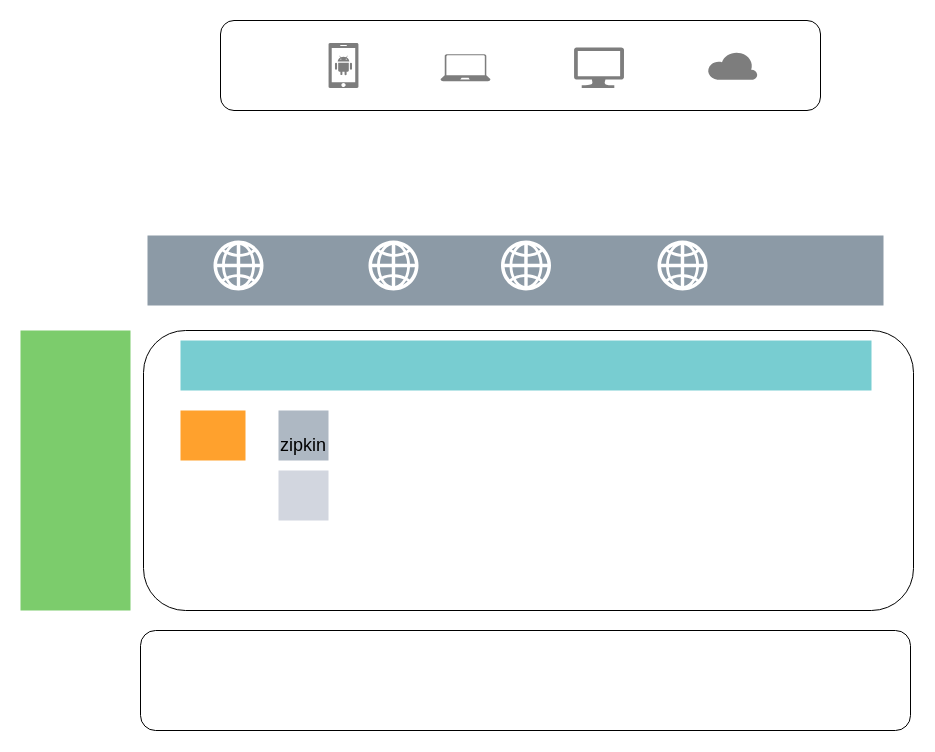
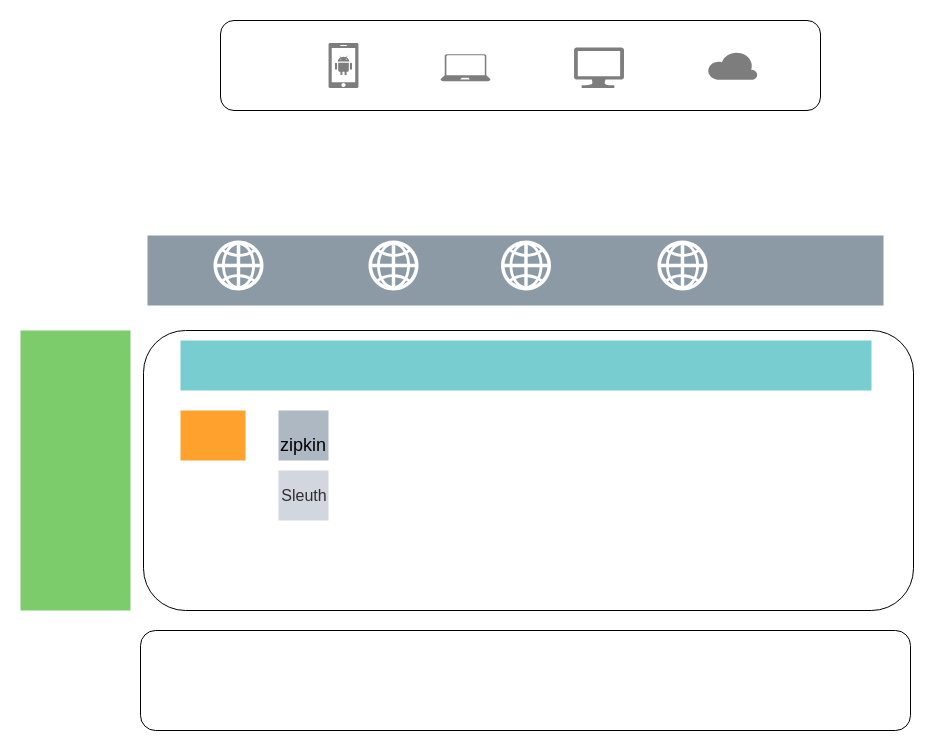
node "Sleuth": added
